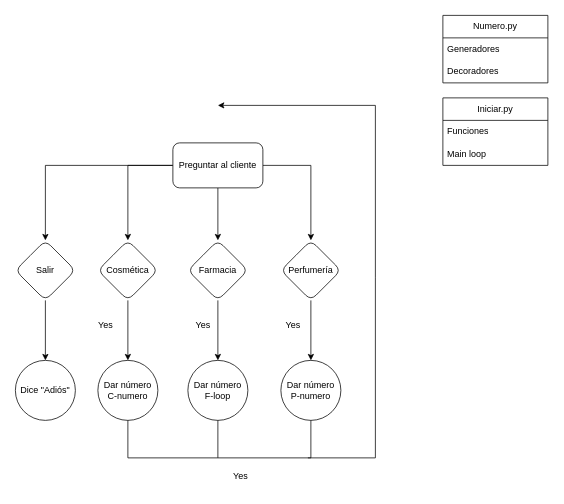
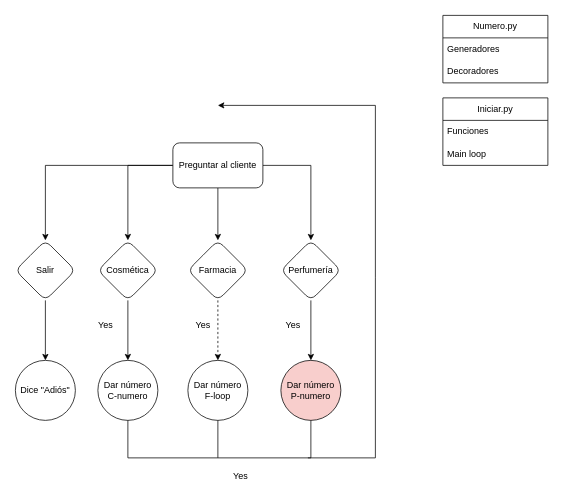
edge "Farmacia" -> "Dar número F-loop": style solid -> dashed
node "Dar número P-numero": fillcolor #ffffff -> #f8cecc
